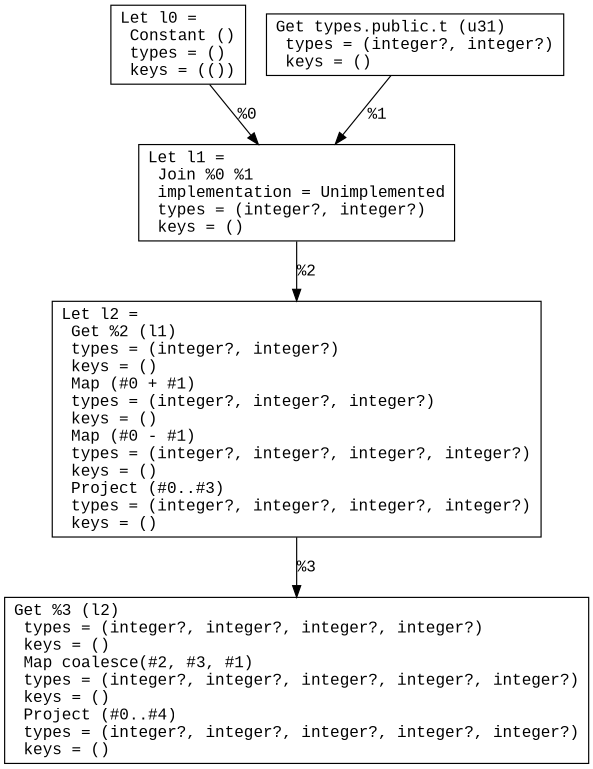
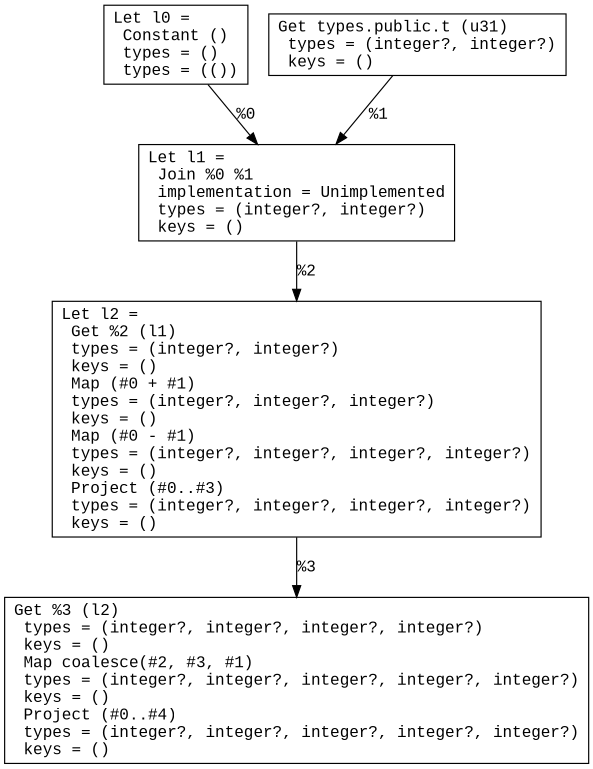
node "Let l0 = Constant () types = () keys = (())": label "Let l0 = Constant () types = () keys = (())" -> "Let l0 = Constant () types = () types = (())"
